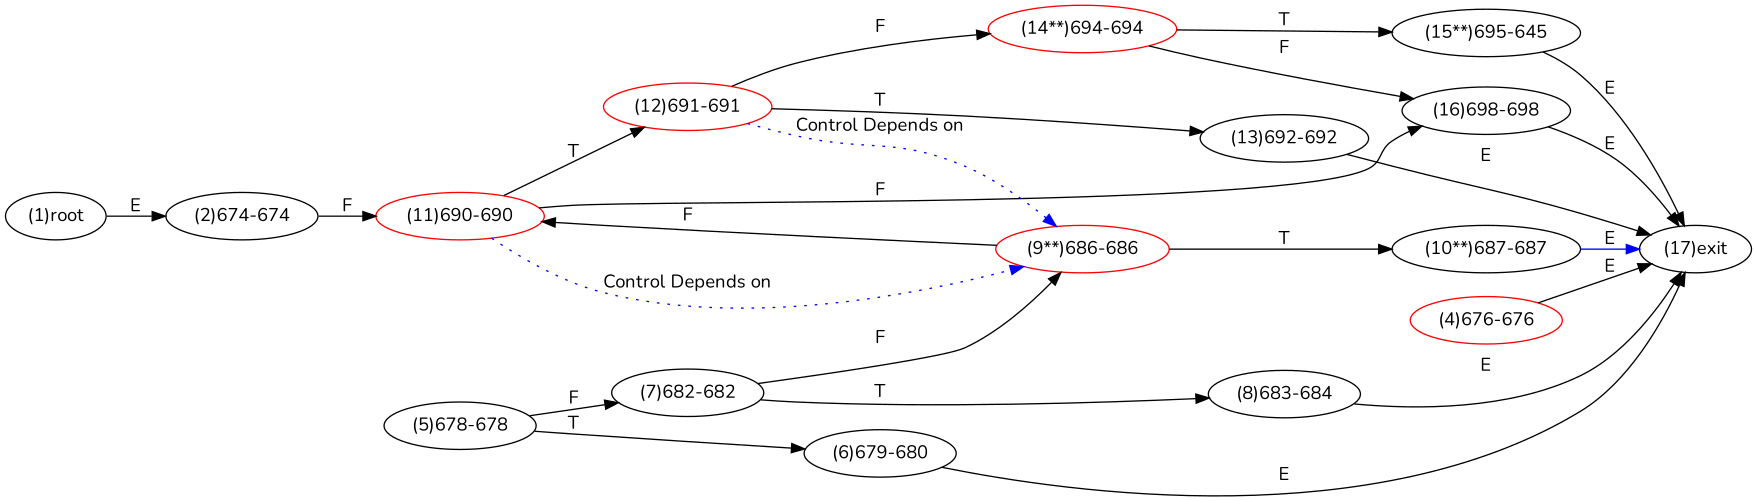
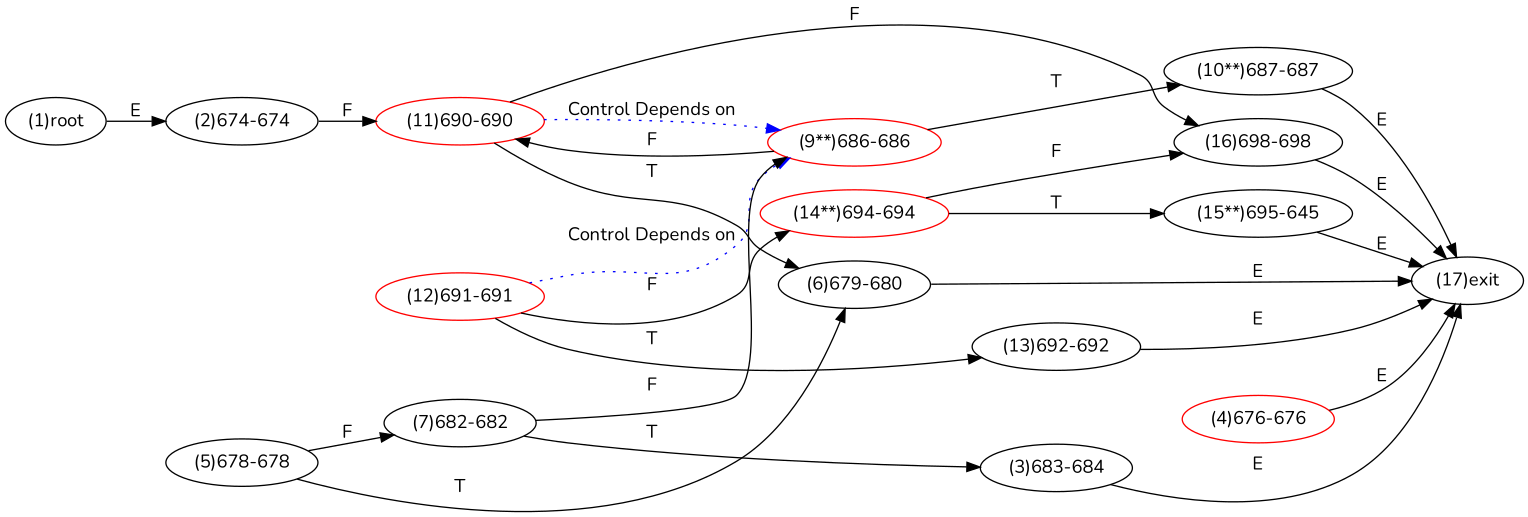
edge "(11)690-690" -> "(12)691-691": now "(11)690-690" -> "(6)679-680"
edge "(10**)687-687" -> "(17)exit": color blue -> black
node "(8)683-684": label "(8)683-684" -> "(3)683-684"
